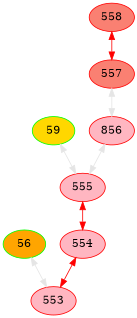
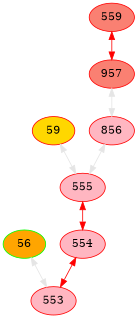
node "558": label "558" -> "559"
node "557": label "557" -> "957"
node "59": color green -> red
